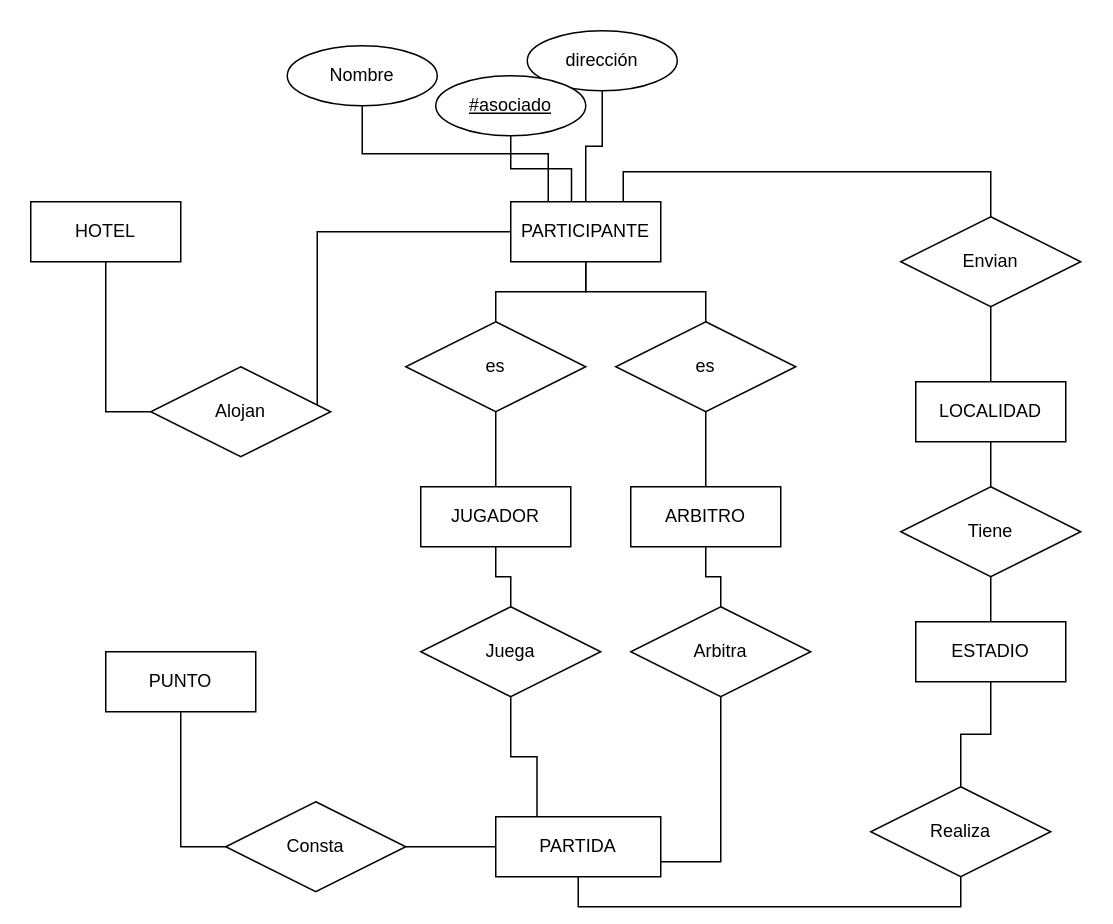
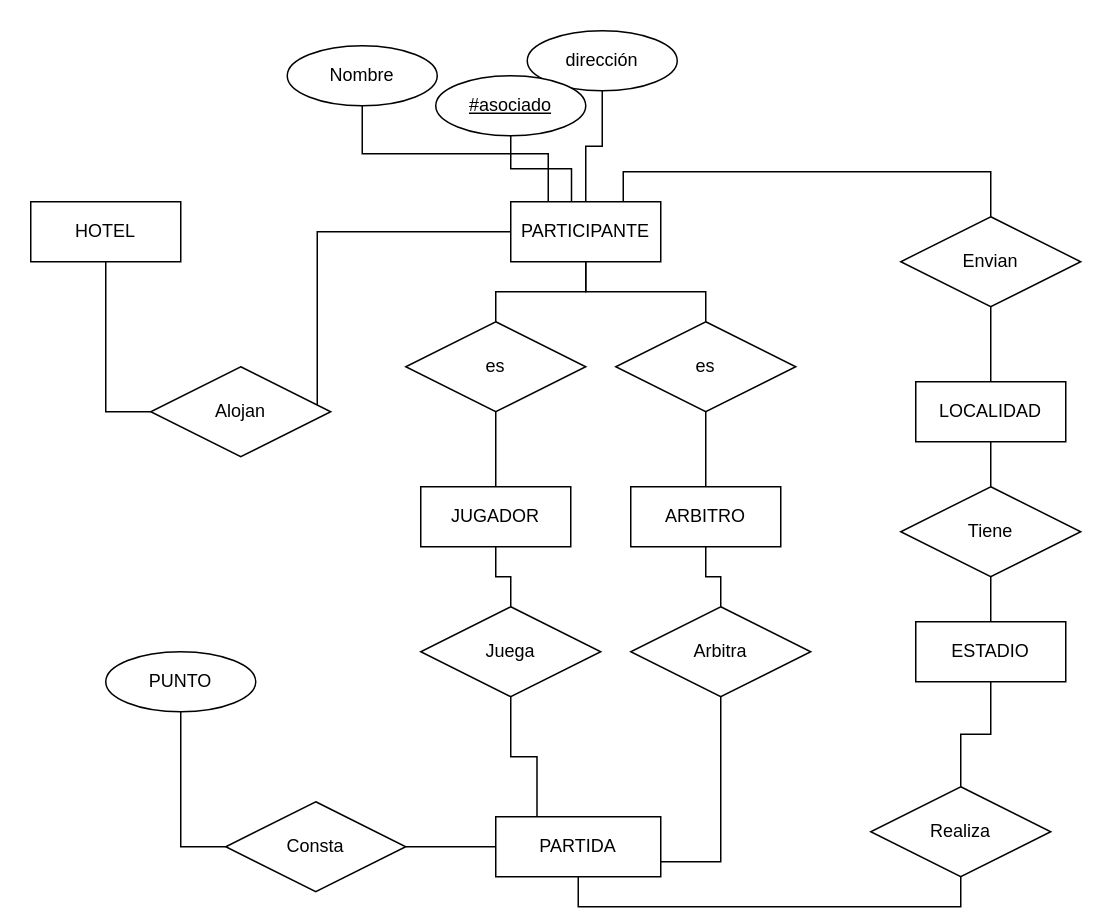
node "PUNTO": shape rectangle -> ellipse
